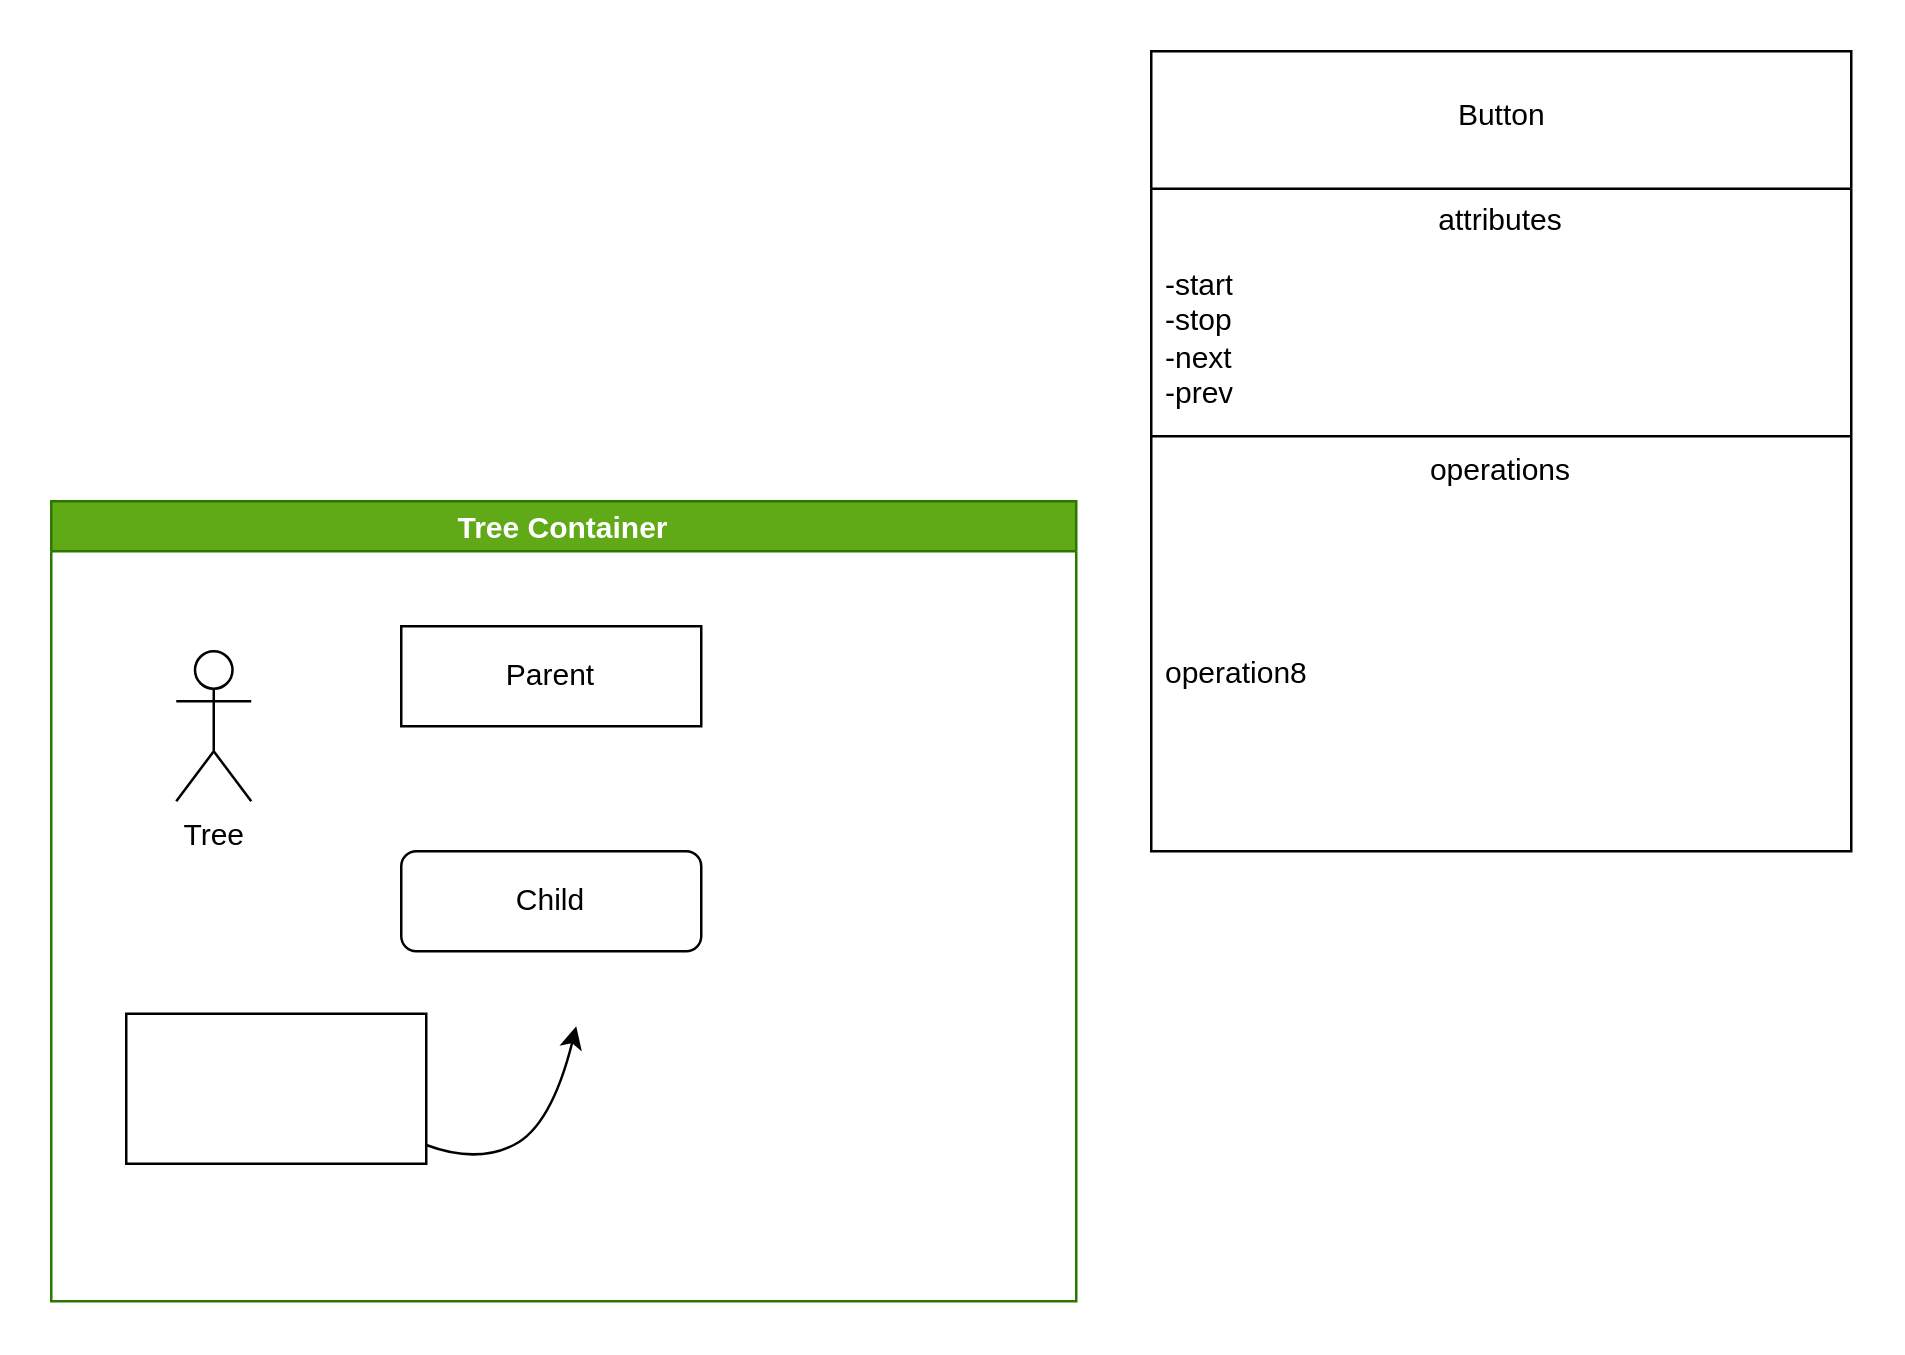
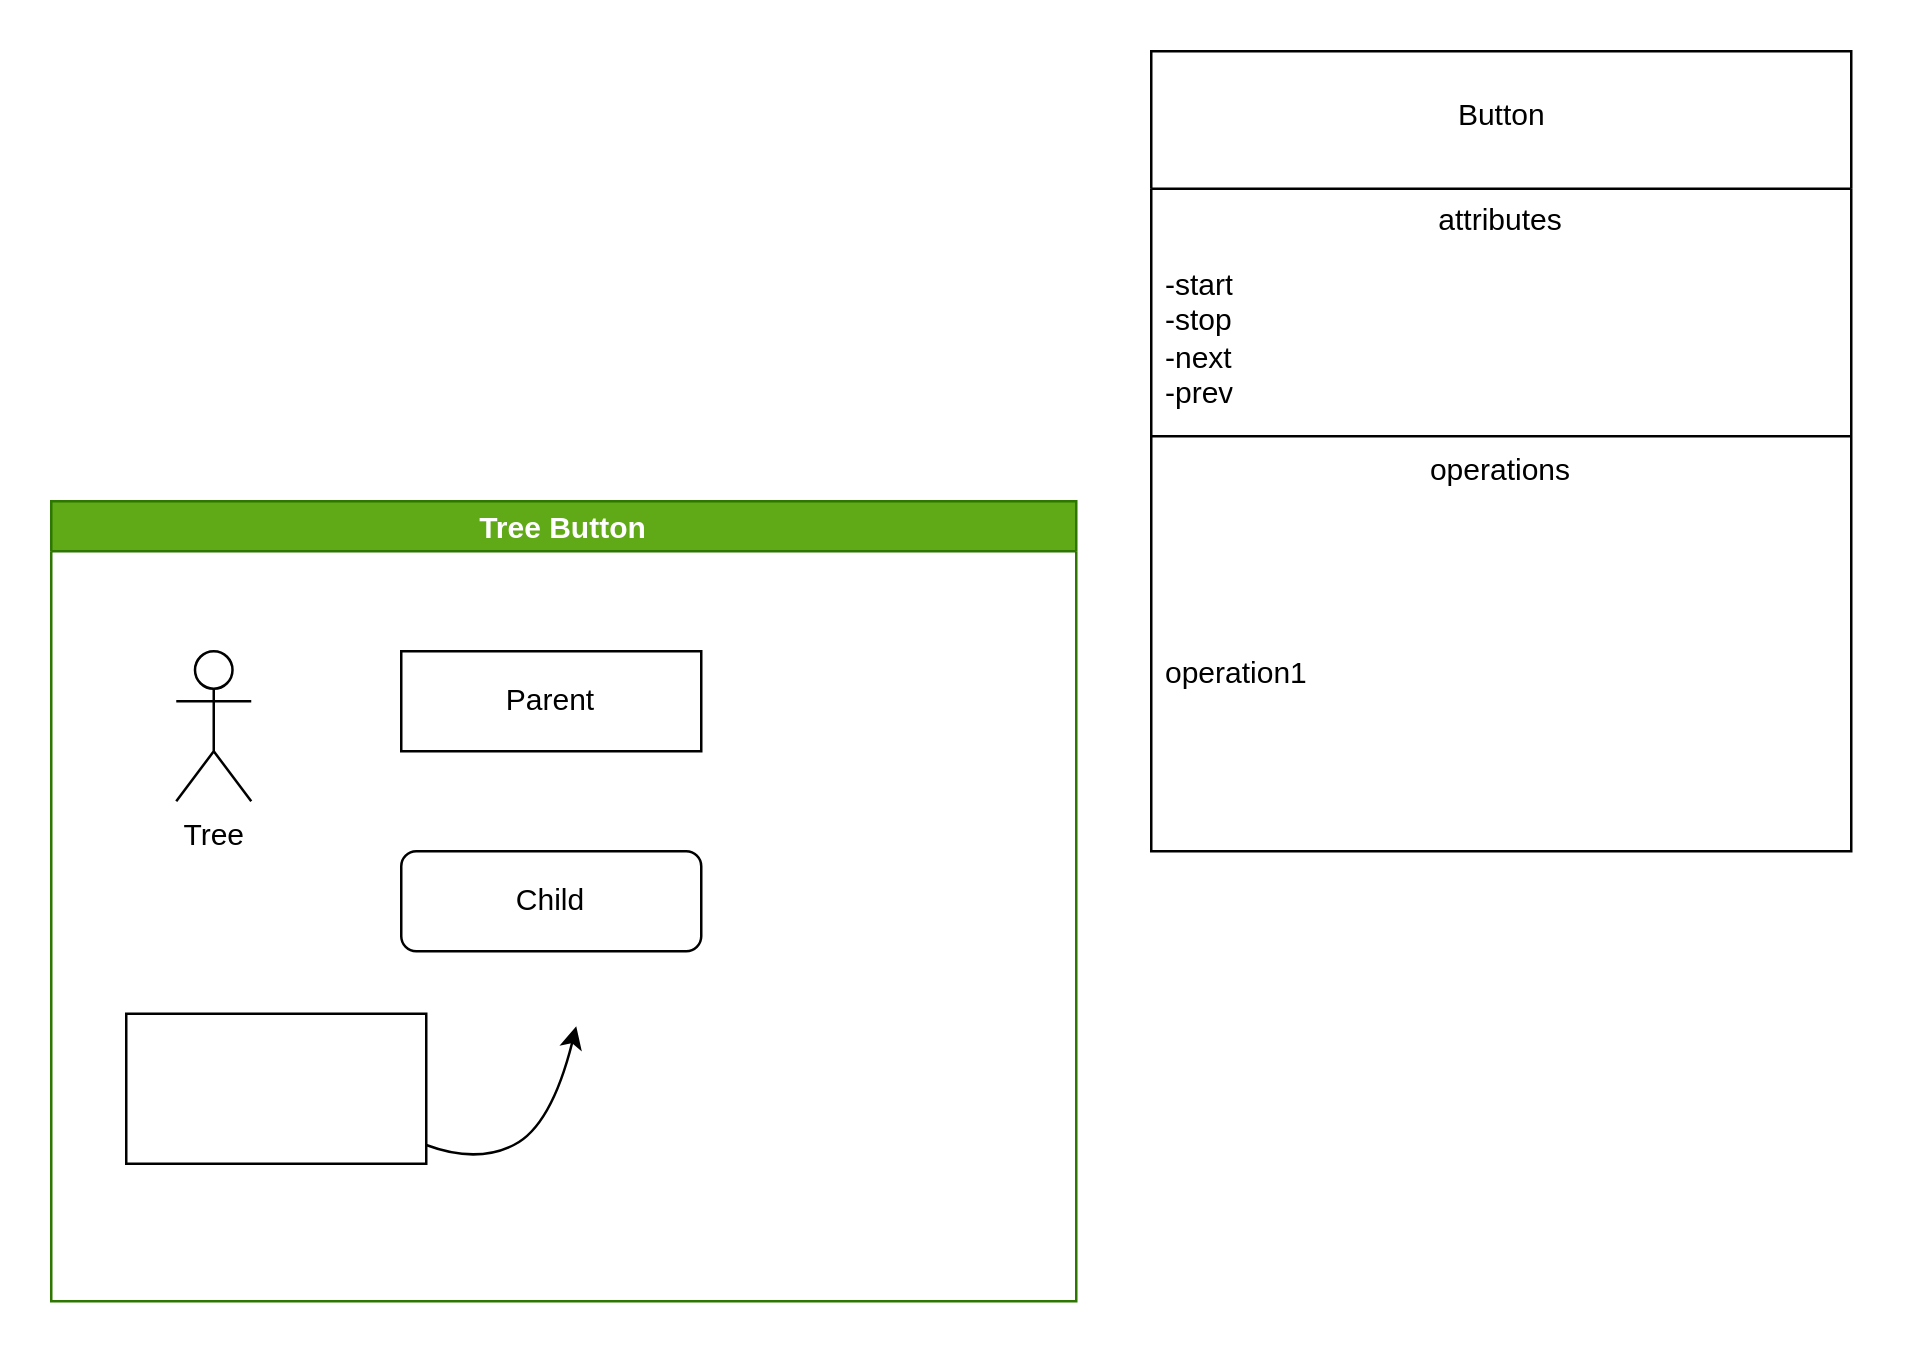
node "Tree Container": label "Tree Container" -> "Tree Button"
node "operation8": label "operation8" -> "operation1"
node "Parent": moved (551, 676) -> (551, 701)
